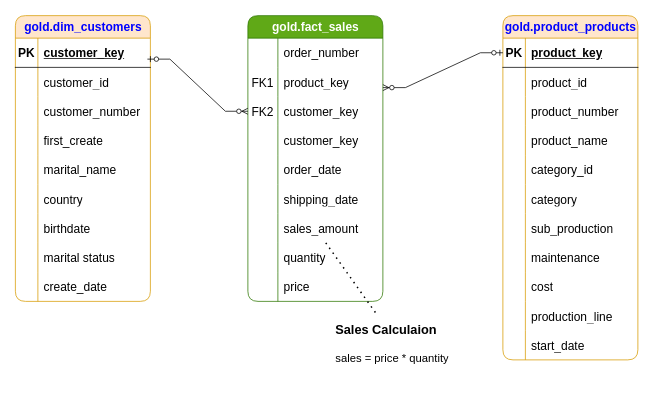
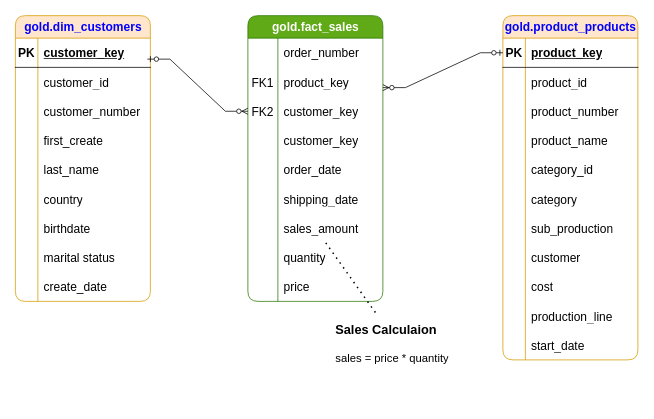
node "marital_name": label "marital_name" -> "last_name"
node "maintenance": label "maintenance" -> "customer"
